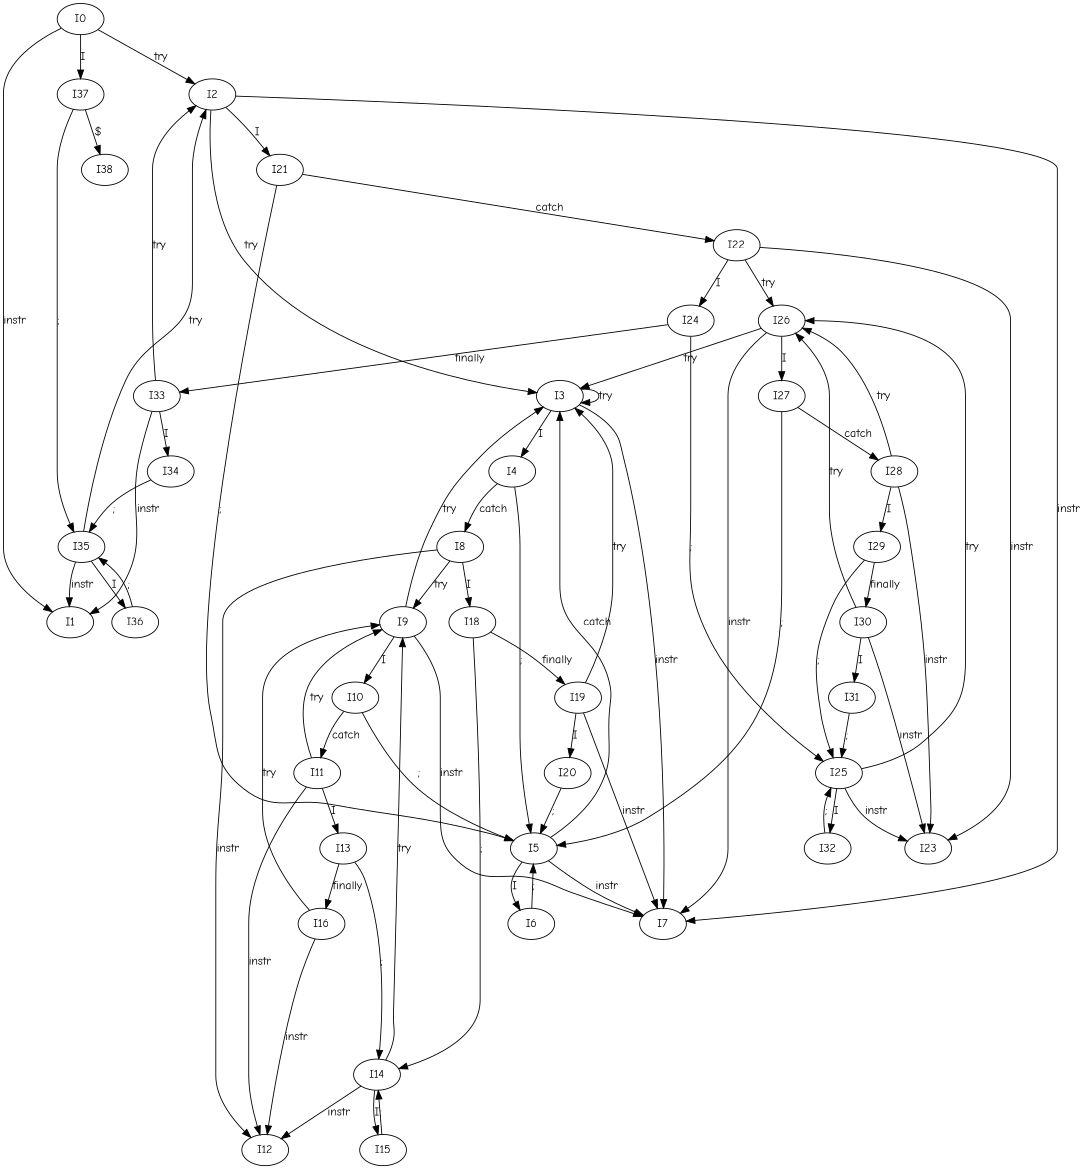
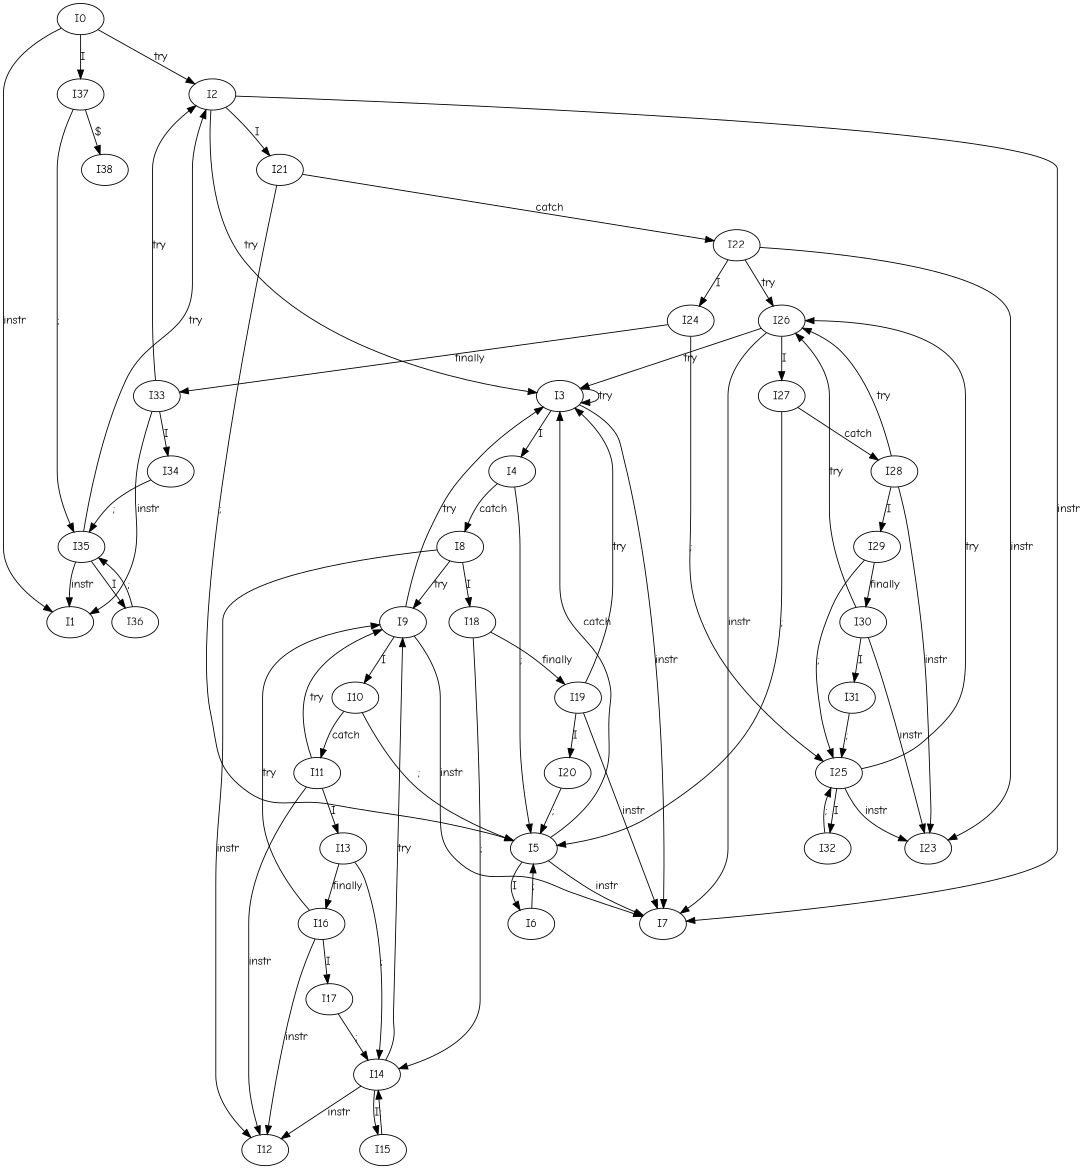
node "I17": added
